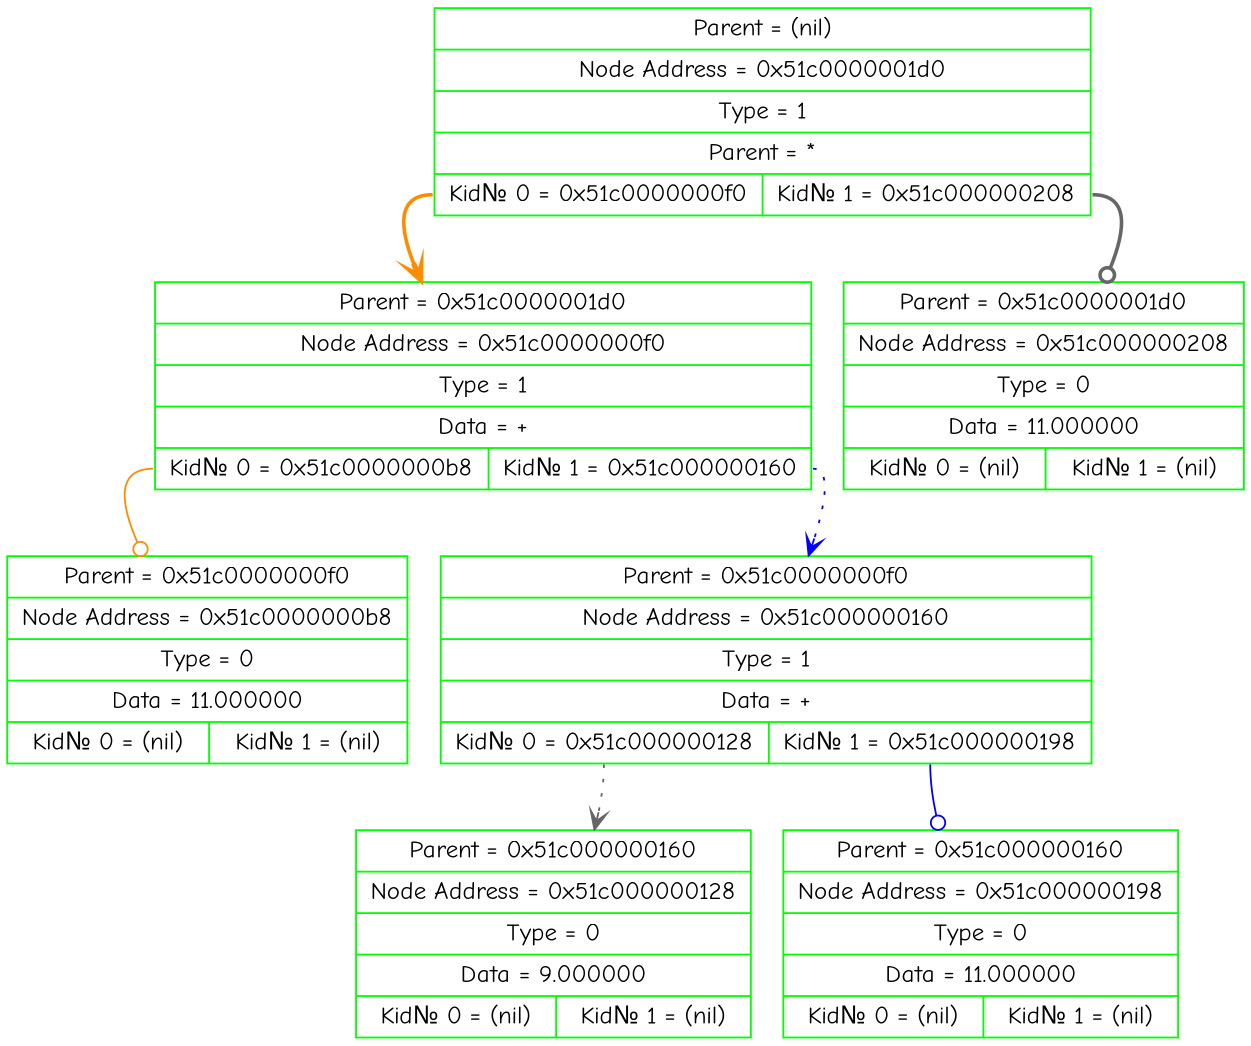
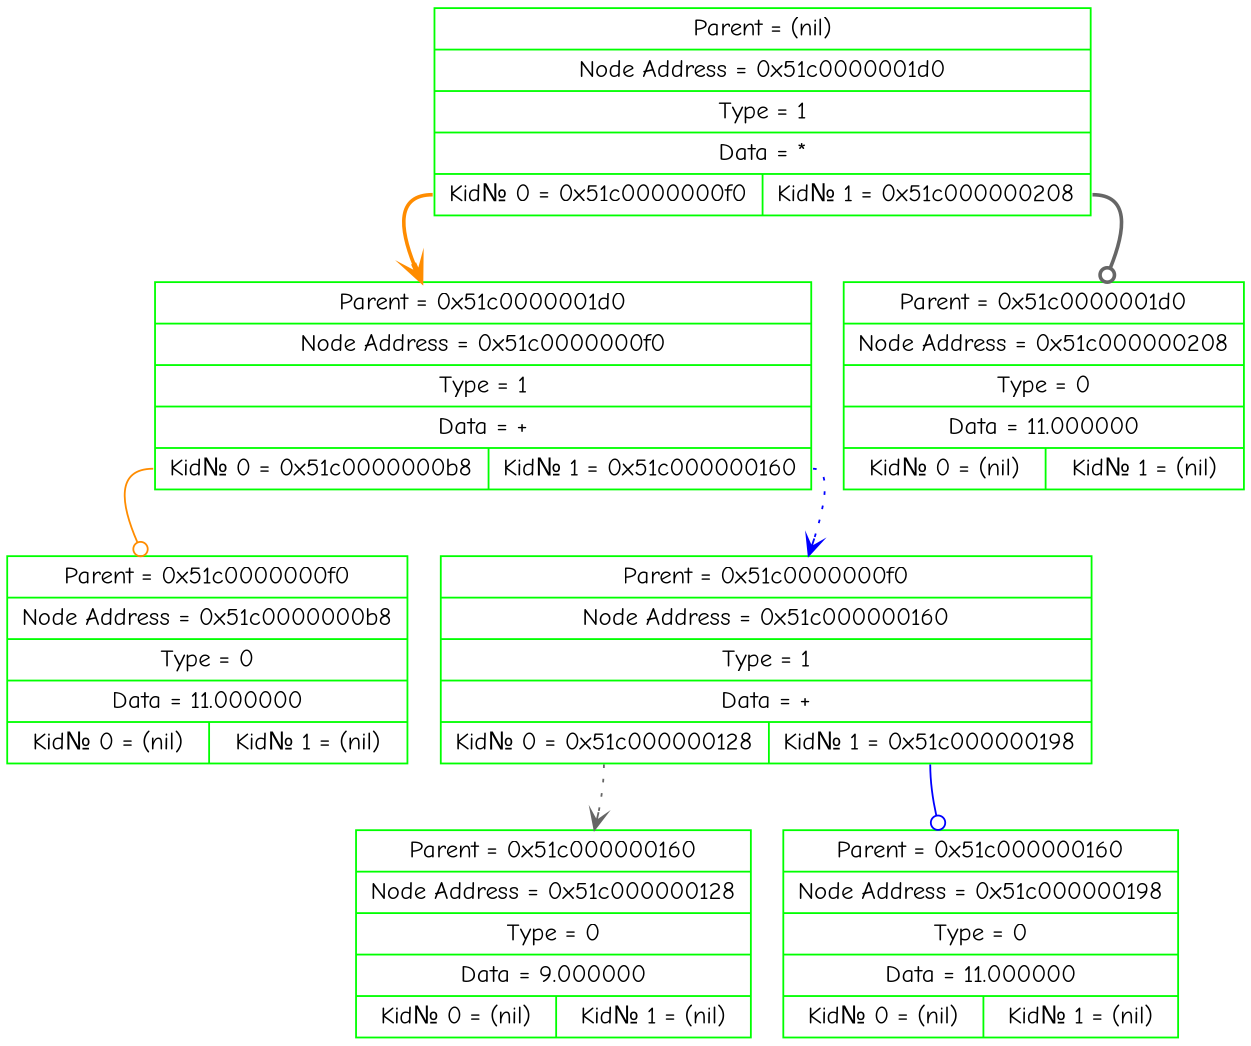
node "Parent = (nil)": text "Parent = *" -> "Data = *"
